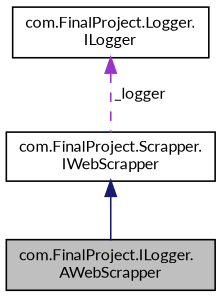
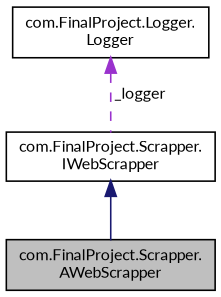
node "com.FinalProject.Logger. ILogger": label "com.FinalProject.Logger. ILogger" -> "com.FinalProject.Logger. Logger"
node "com.FinalProject.ILogger. AWebScrapper": label "com.FinalProject.ILogger. AWebScrapper" -> "com.FinalProject.Scrapper. AWebScrapper"
